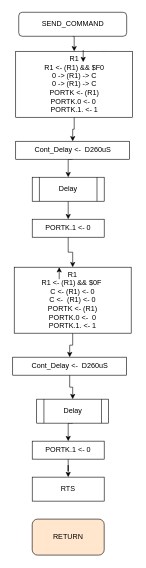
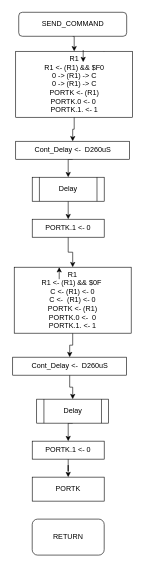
node "RTS": label "RTS" -> "PORTK"
node "RETURN": fillcolor #ffe6cc -> #ffffff
